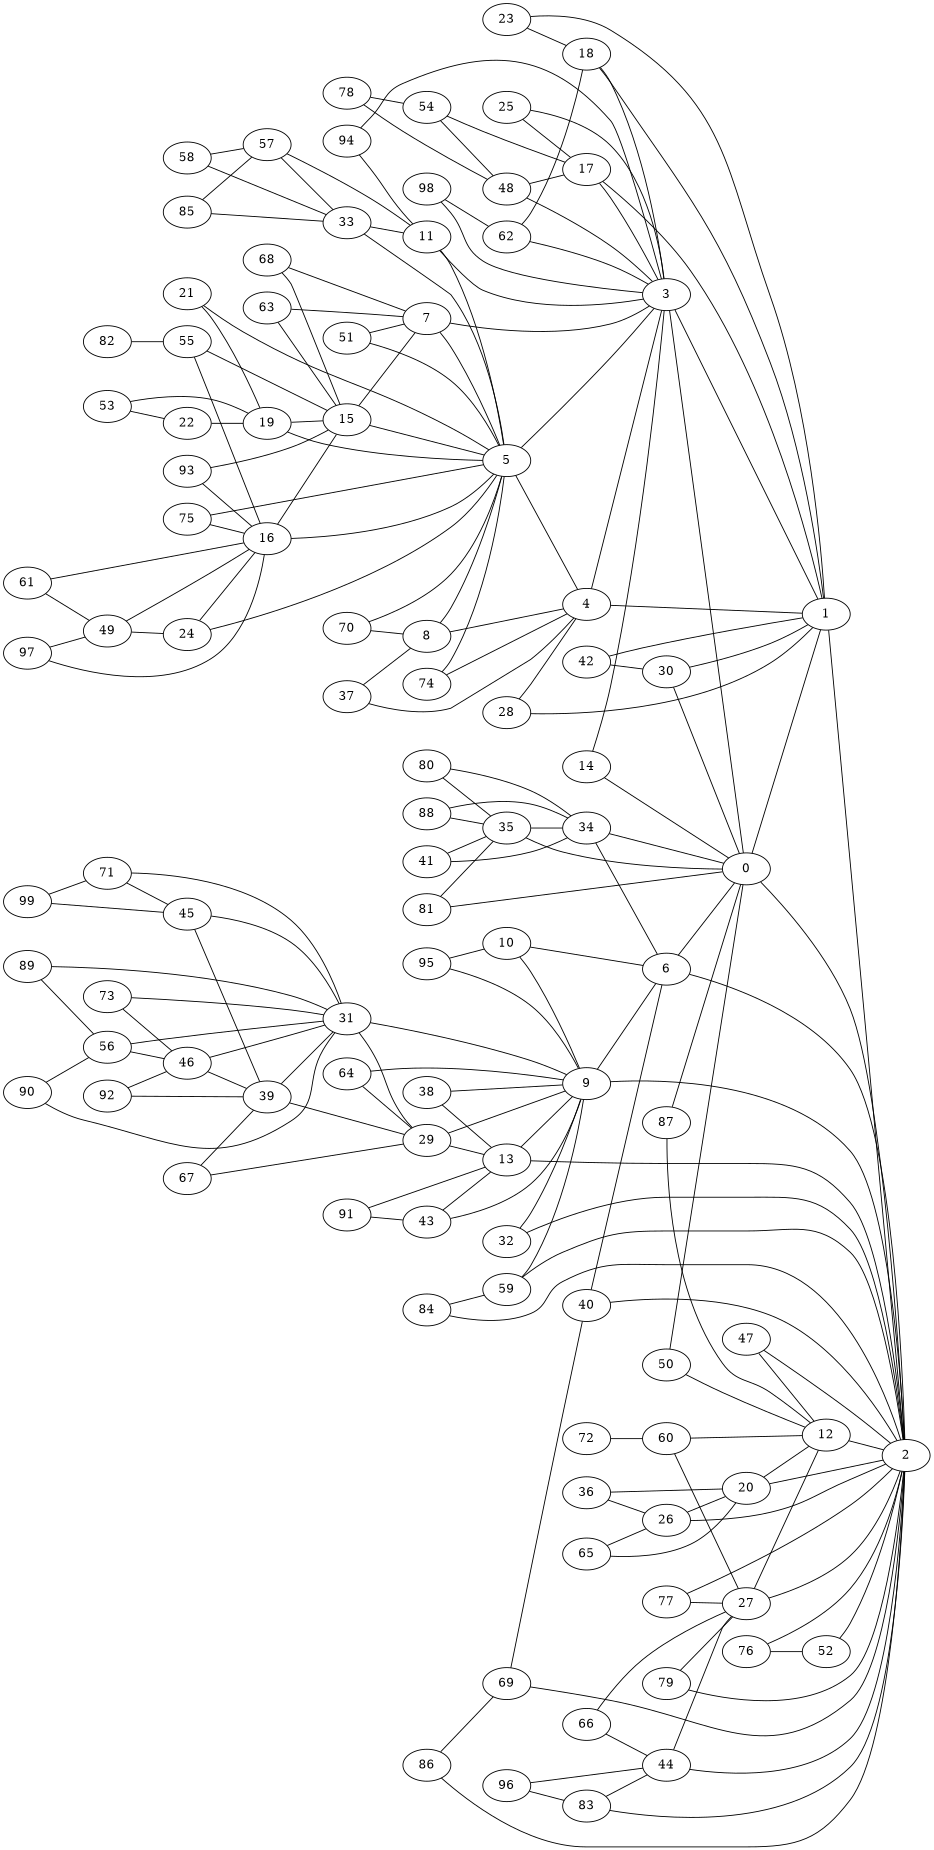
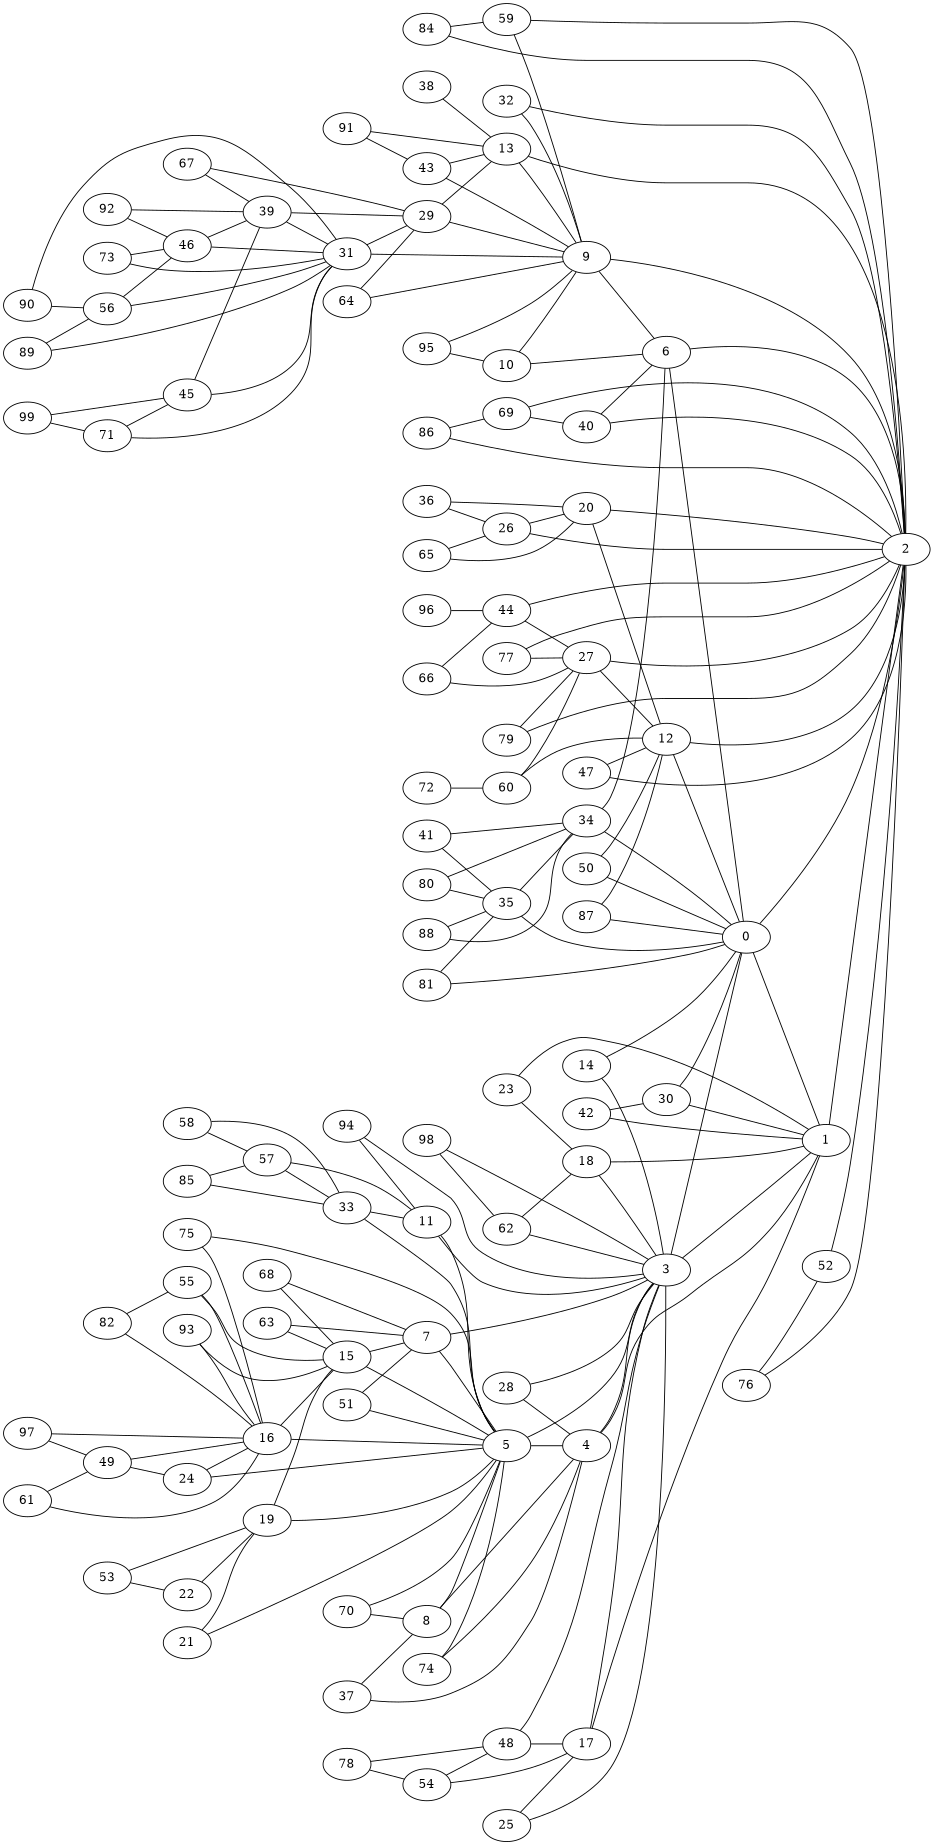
edge "1" -- "28": now "3" -- "28"
edge "12" -- "0": added
edge "9" -- "38": removed
edge "82" -- "16": added
node "83": removed
